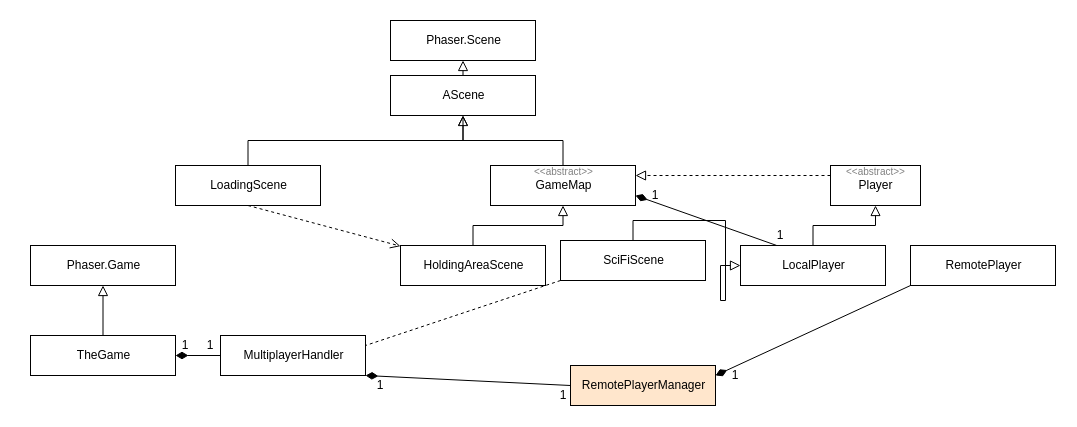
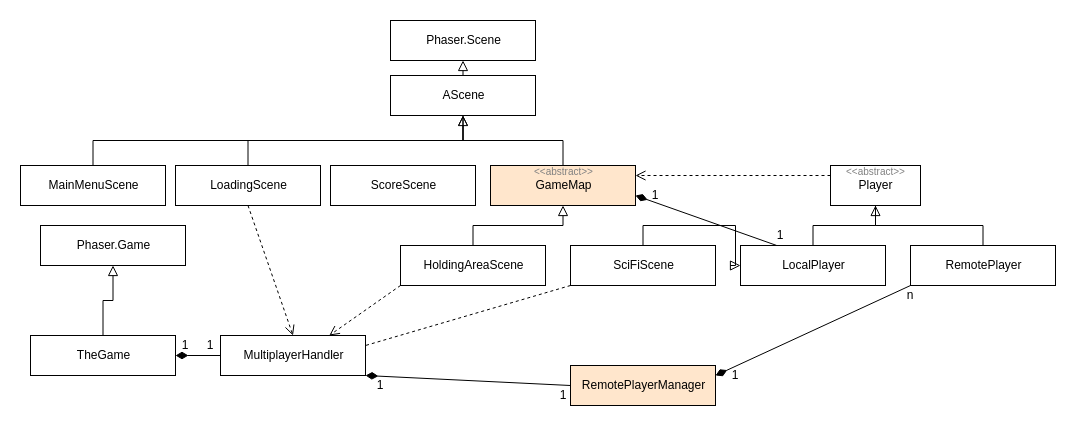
edge "MainMenuScene" -> "AScene": added
edge "LoadingScene" -> "AScene": arrowhead block -> none
edge "<<abstract>> Player" -> "<<abstract>> GameMap": arrowhead block -> open
node "MainMenuScene": added
node "ScoreScene": added
node "<<abstract>> GameMap": fillcolor #ffffff -> #ffe6cc
edge "LoadingScene" -> "HoldingAreaScene": now "LoadingScene" -> "MultiplayerHandler"
edge "LocalPlayer" -> "<<abstract>> Player": arrowhead block -> none
edge "RemotePlayer" -> "<<abstract>> Player": added
node "SciFiScene": moved (633, 261) -> (643, 266)
node "Phaser.Game": moved (103, 266) -> (113, 246)
node "n": added
edge "HoldingAreaScene" -> "MultiplayerHandler": added
